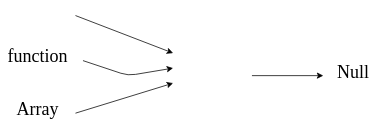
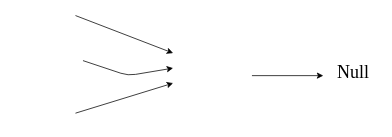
node "function": removed
node "Array": removed
